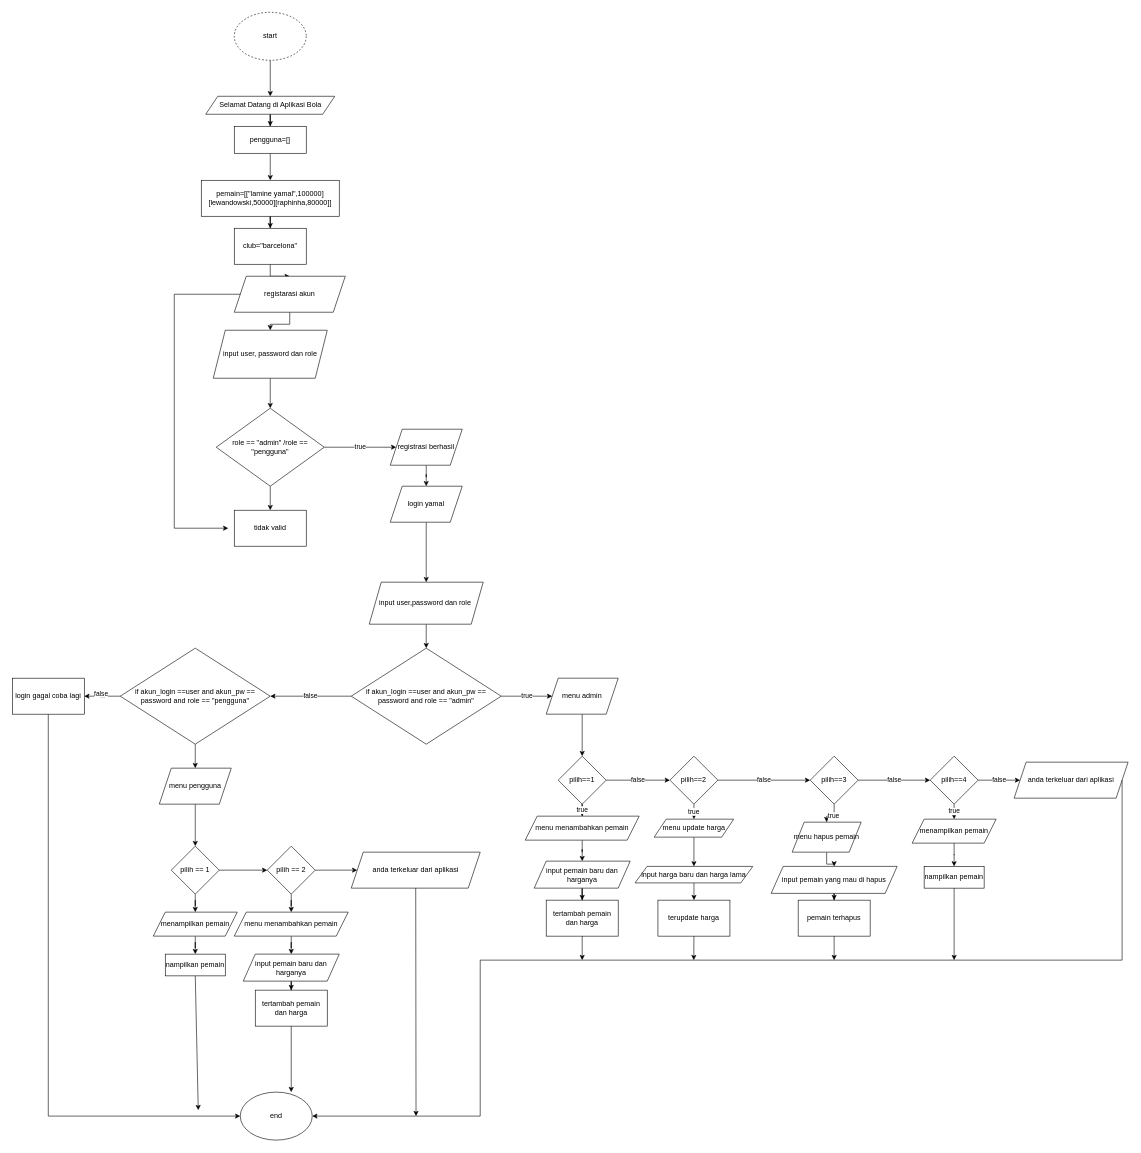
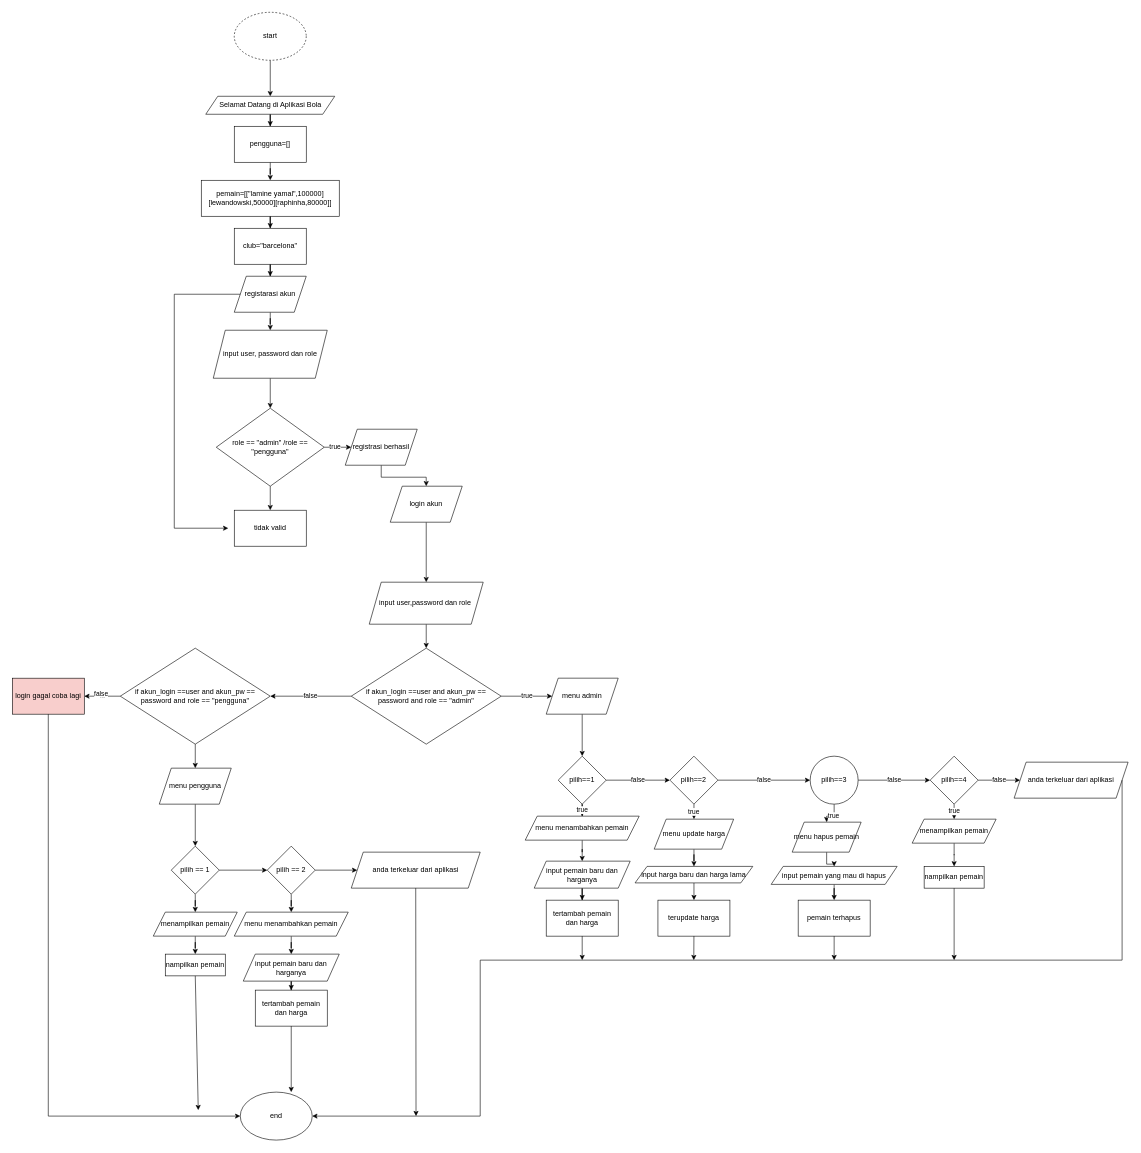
node "pengguna=[]": size 72x27 -> 72x36
node "registarasi akun": size 111x36 -> 72x36
node "registrasi berhasil": moved (426, 447) -> (381, 447)
node "login yamal": label "login yamal" -> "login akun"
node "login gagal coba lagi": fillcolor #ffffff -> #f8cecc
node "pilih==3": shape diamond -> ellipse
node "menu update harga": size 80x18 -> 80x30
node "input pemain yang mau di hapus": size 126x27 -> 126x18
